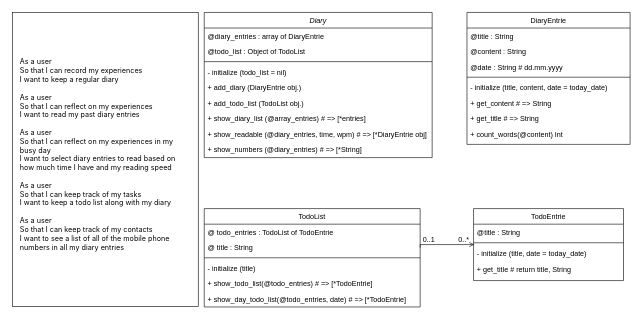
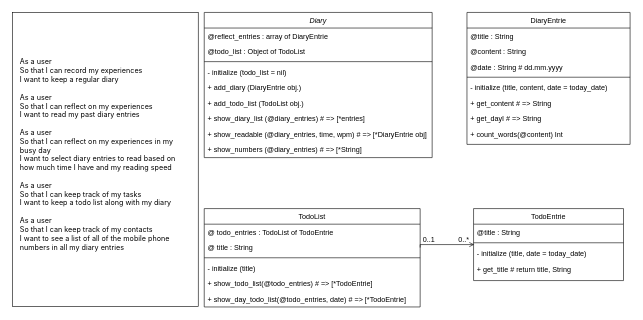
node "@diary_entries : array of DiaryEntrie": label "@diary_entries : array of DiaryEntrie" -> "@reflect_entries : array of DiaryEntrie"
node "+ show_diary_list (@array_entries) # => [*entries]": label "+ show_diary_list (@array_entries) # => [*entries]" -> "+ show_diary_list (@diary_entries) # => [*entries]"
node "+ get_title # => String": label "+ get_title # => String" -> "+ get_dayI # => String"
